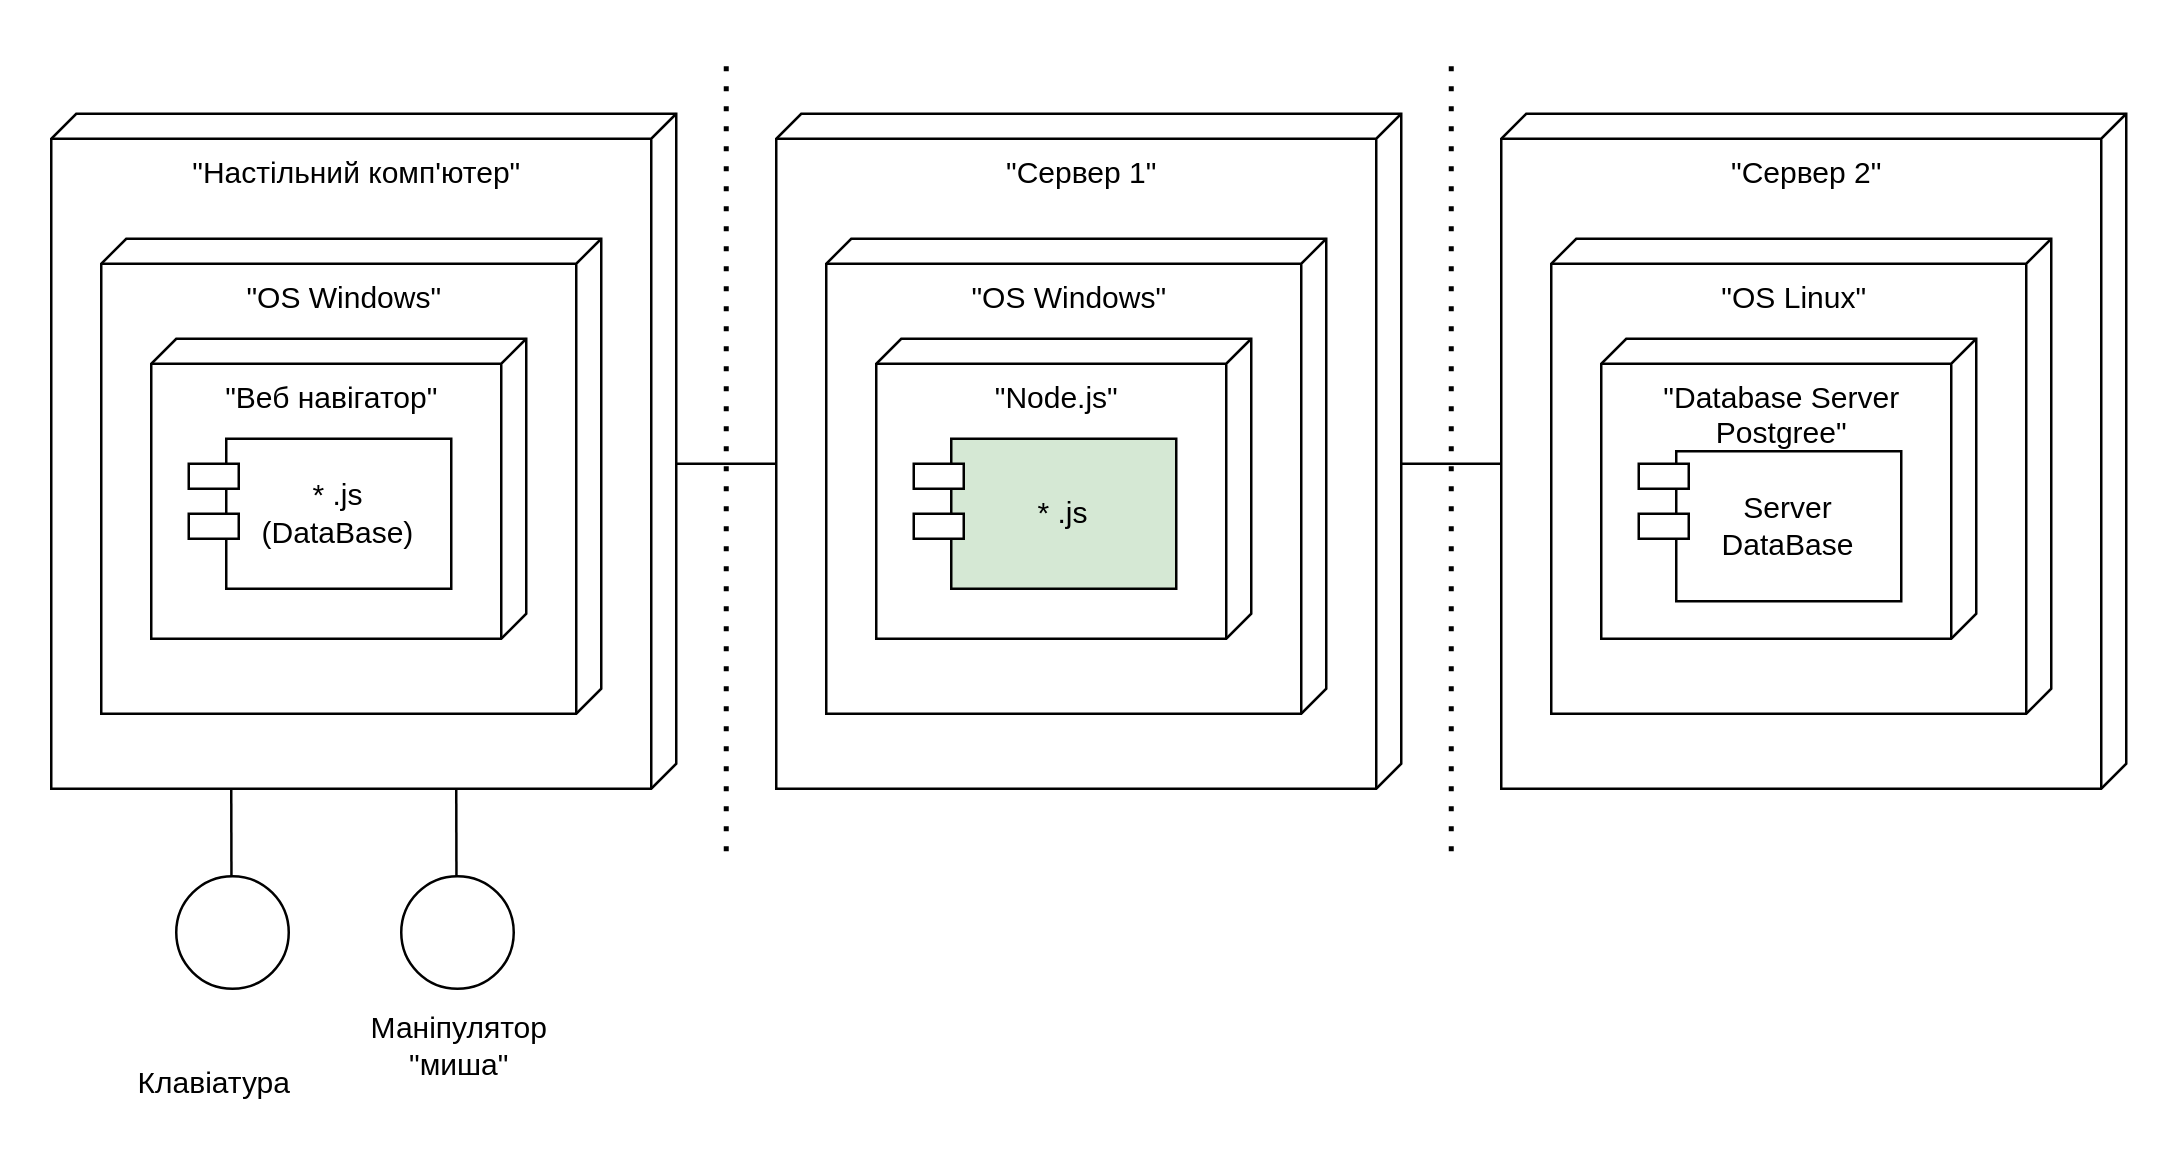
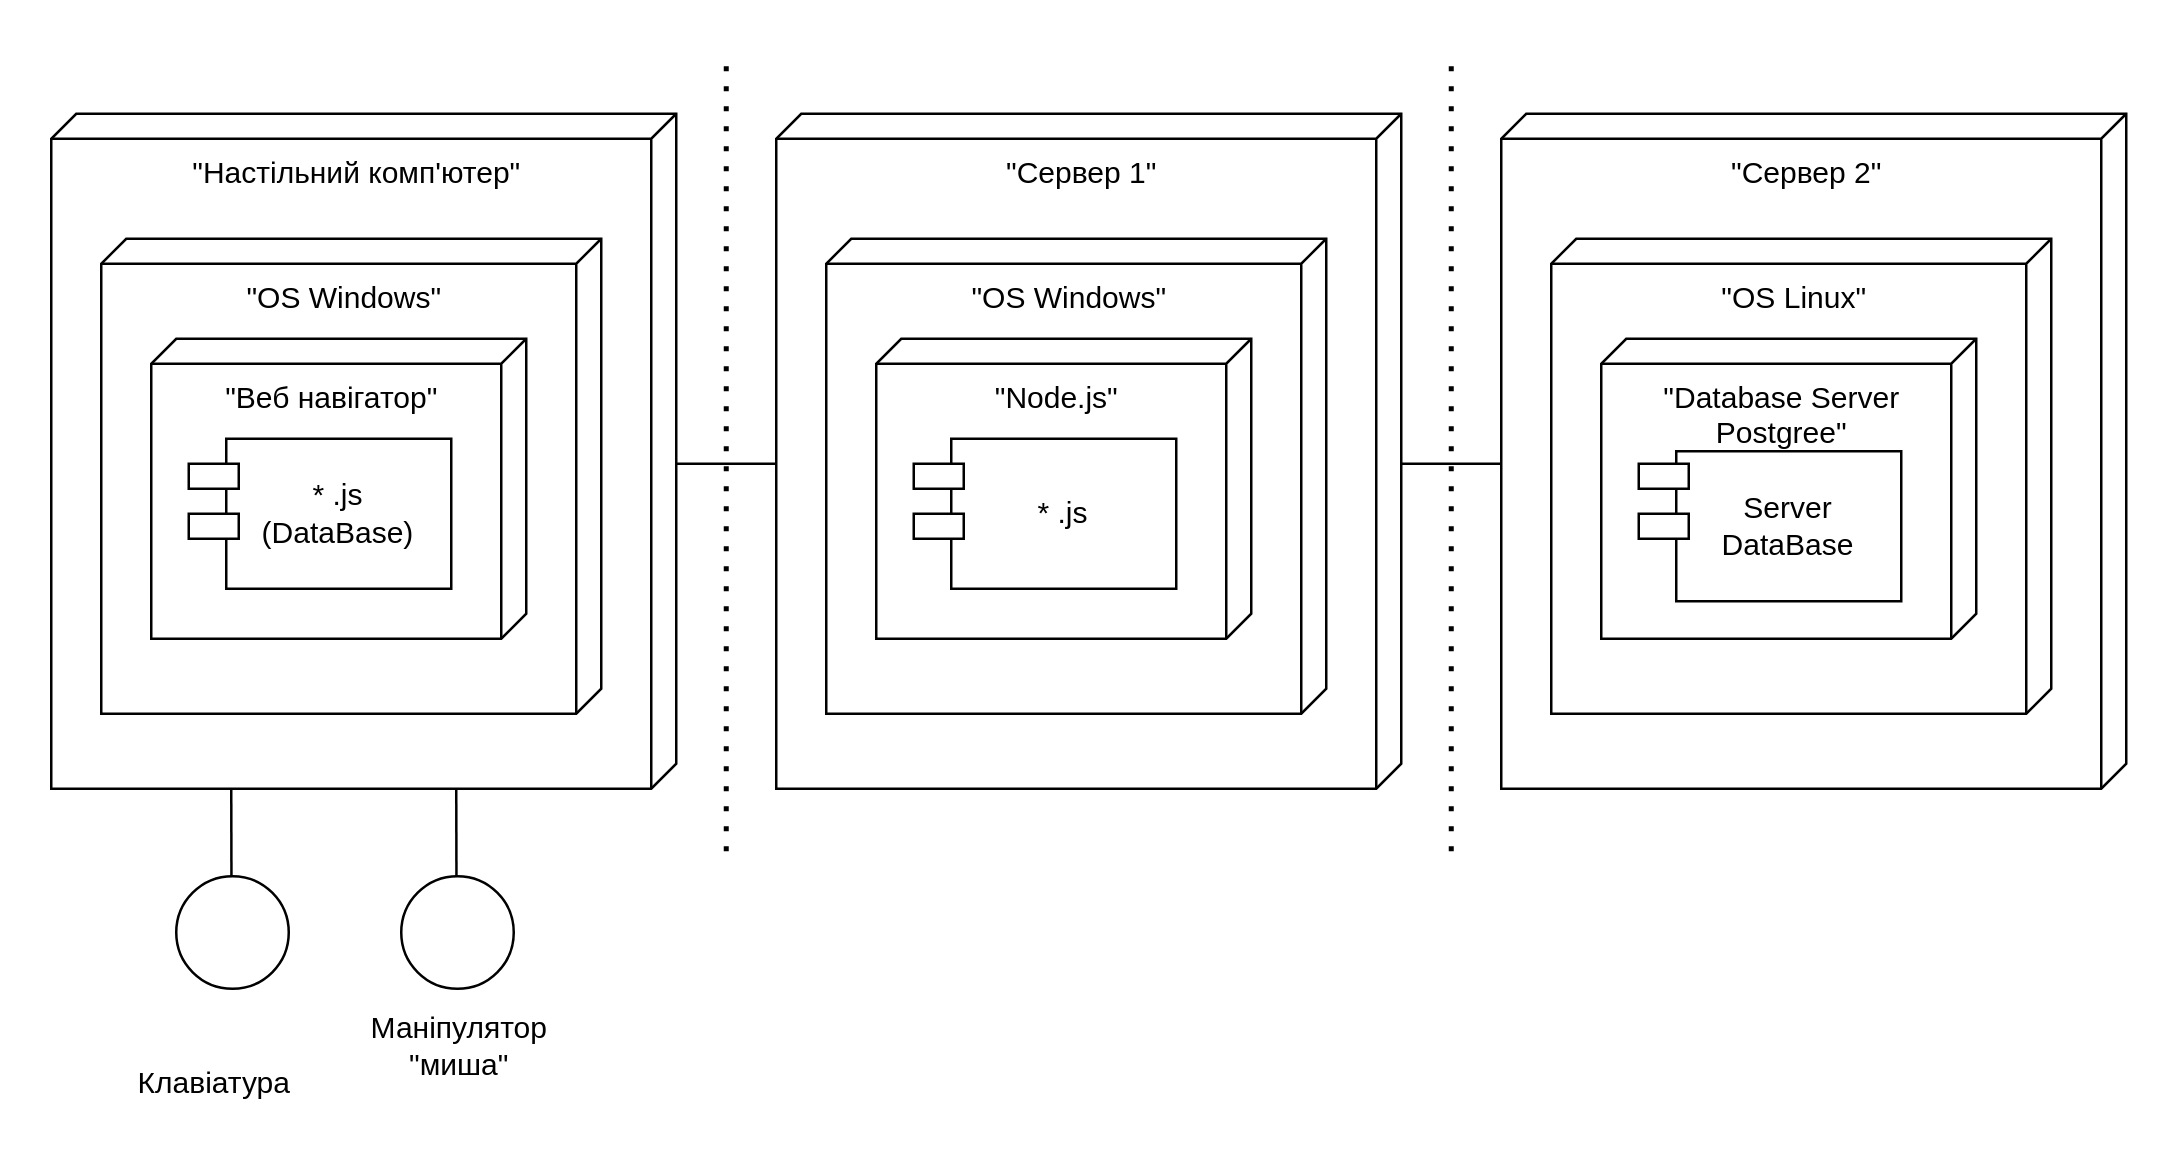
node "* .js": fillcolor #d5e8d4 -> #ffffff
